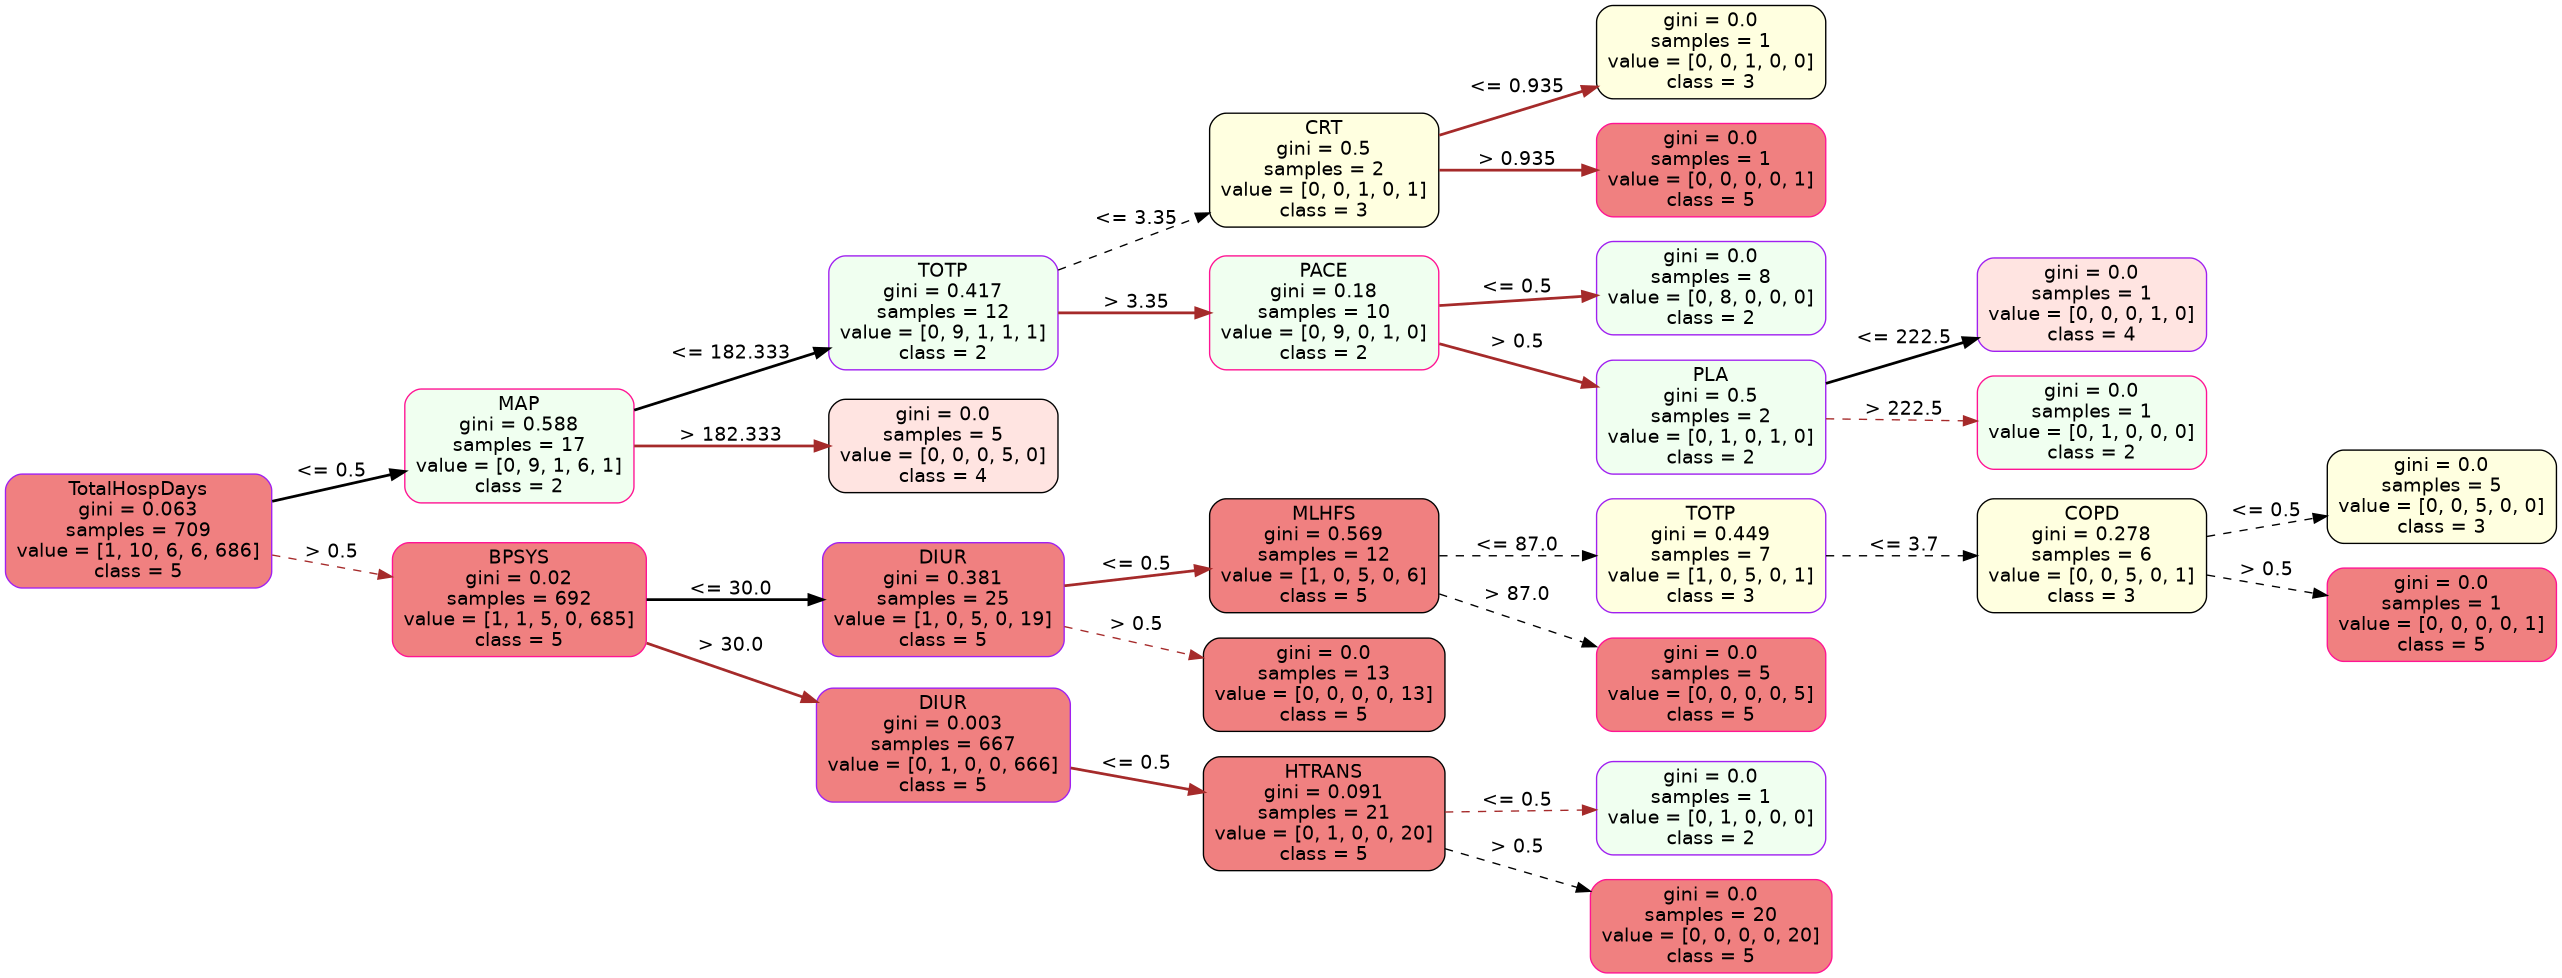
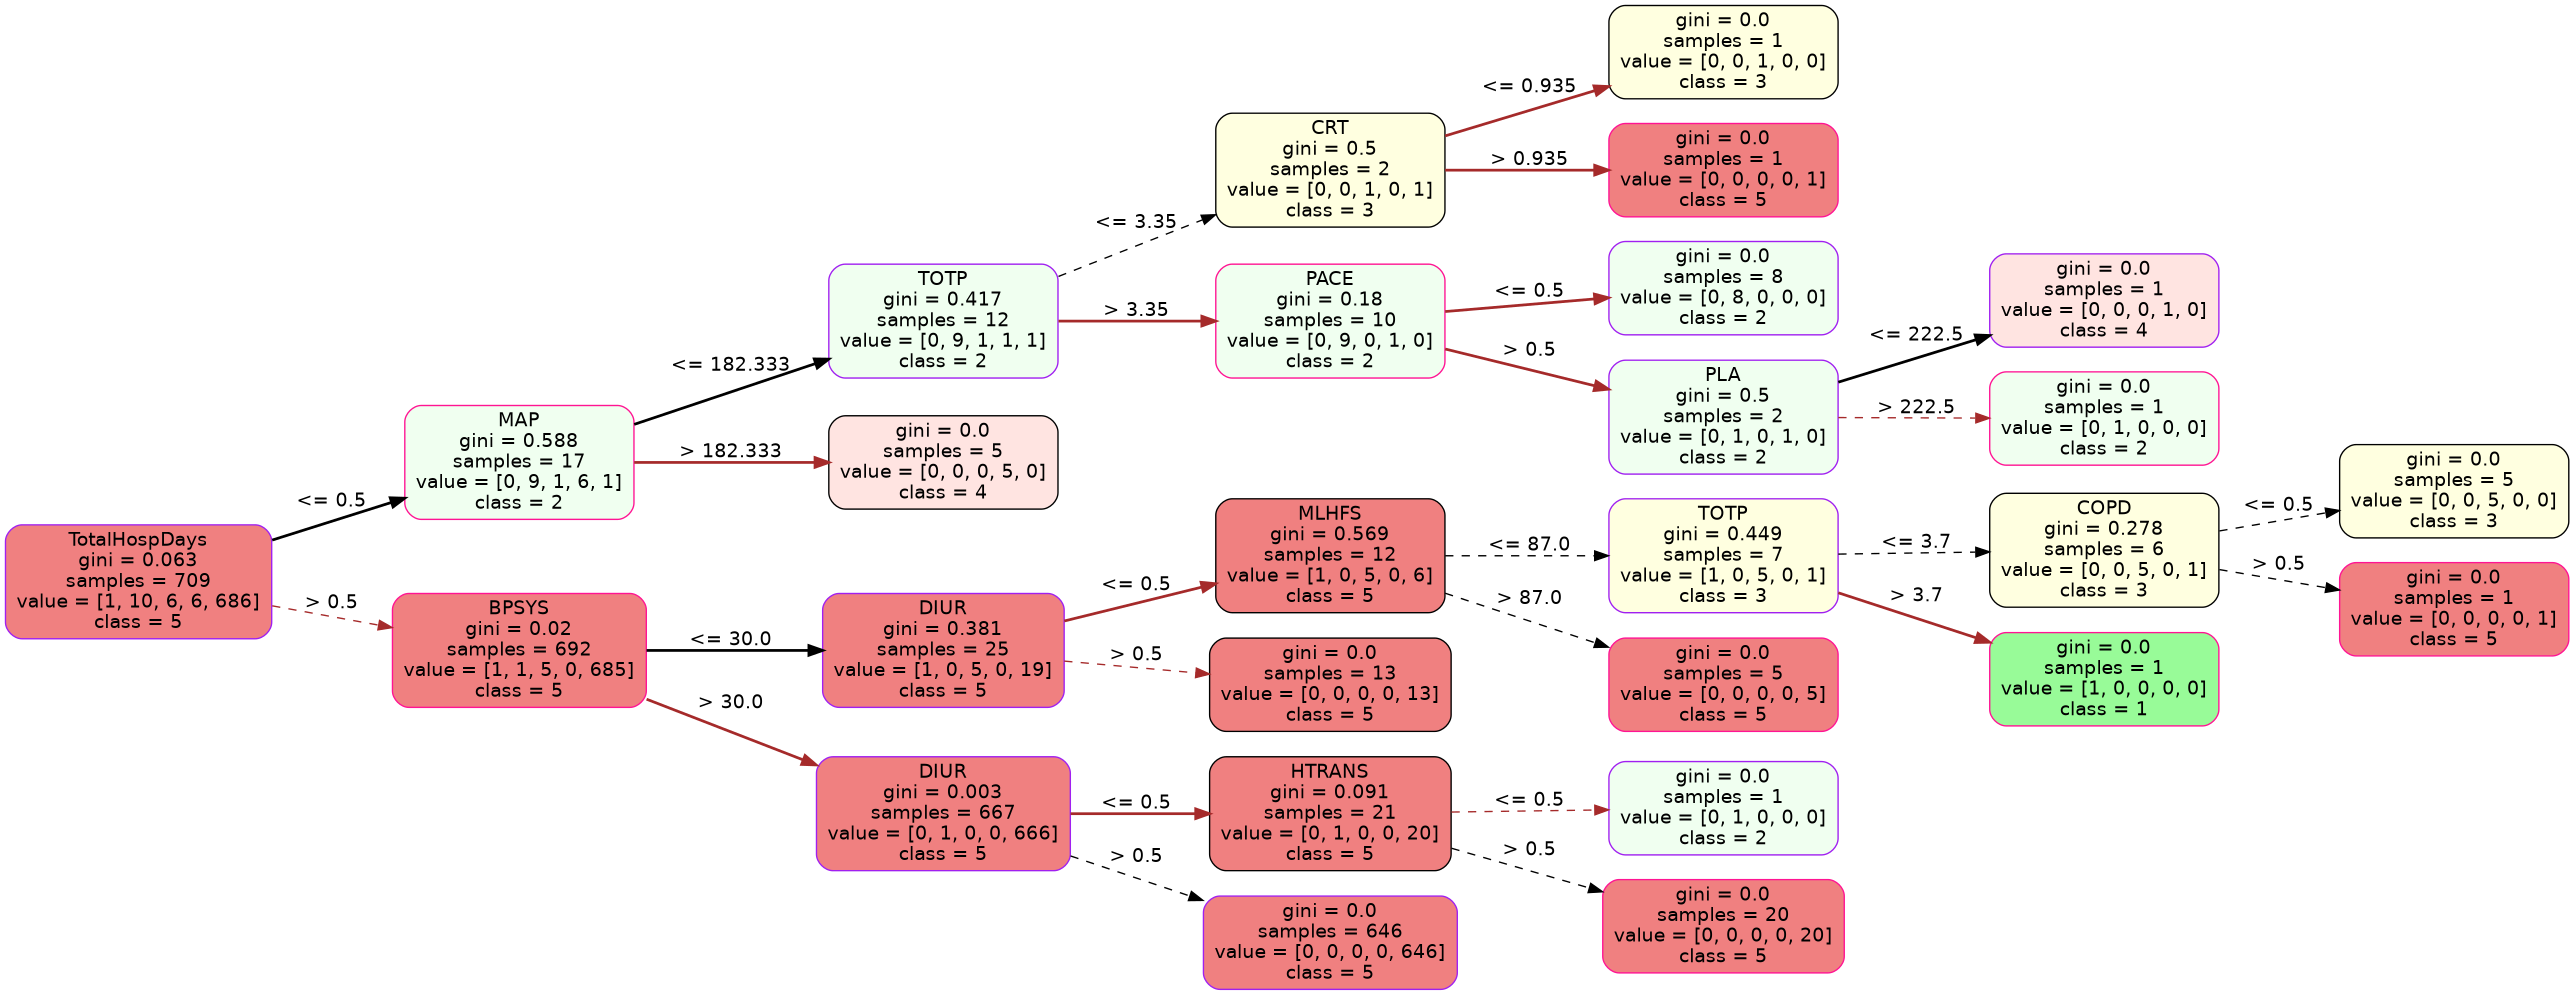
node "gini = 0.0 samples = 1 value = [1, 0, 0, 0, 0] class = 1": added
node "gini = 0.0 samples = 646 value = [0, 0, 0, 0, 646] class = 5": added
